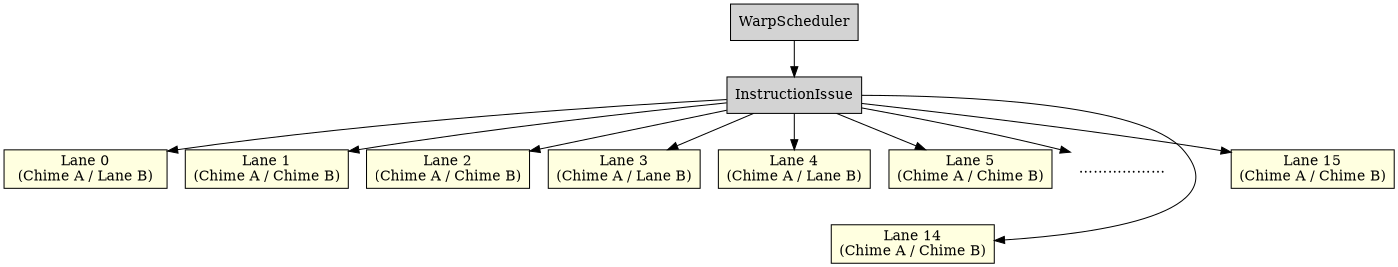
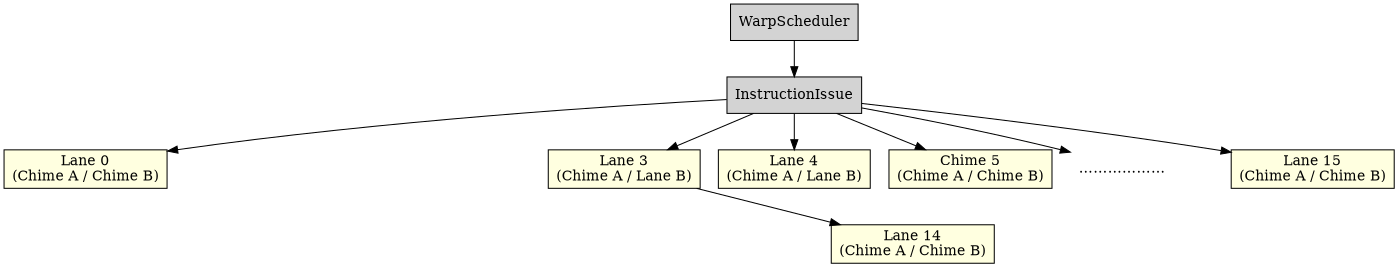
edge "InstructionIssue" -> "Lane 14 (Chime A / Chime B)": now "Lane 3 (Chime A / Lane B)" -> "Lane 14 (Chime A / Chime B)"
node "Lane 0 (Chime A / Lane B)": label "Lane 0 (Chime A / Lane B)" -> "Lane 0 (Chime A / Chime B)"
node "Lane 1 (Chime A / Chime B)": removed
node "Lane 2 (Chime A / Chime B)": removed
node "Lane 5 (Chime A / Chime B)": label "Lane 5 (Chime A / Chime B)" -> "Chime 5 (Chime A / Chime B)"
